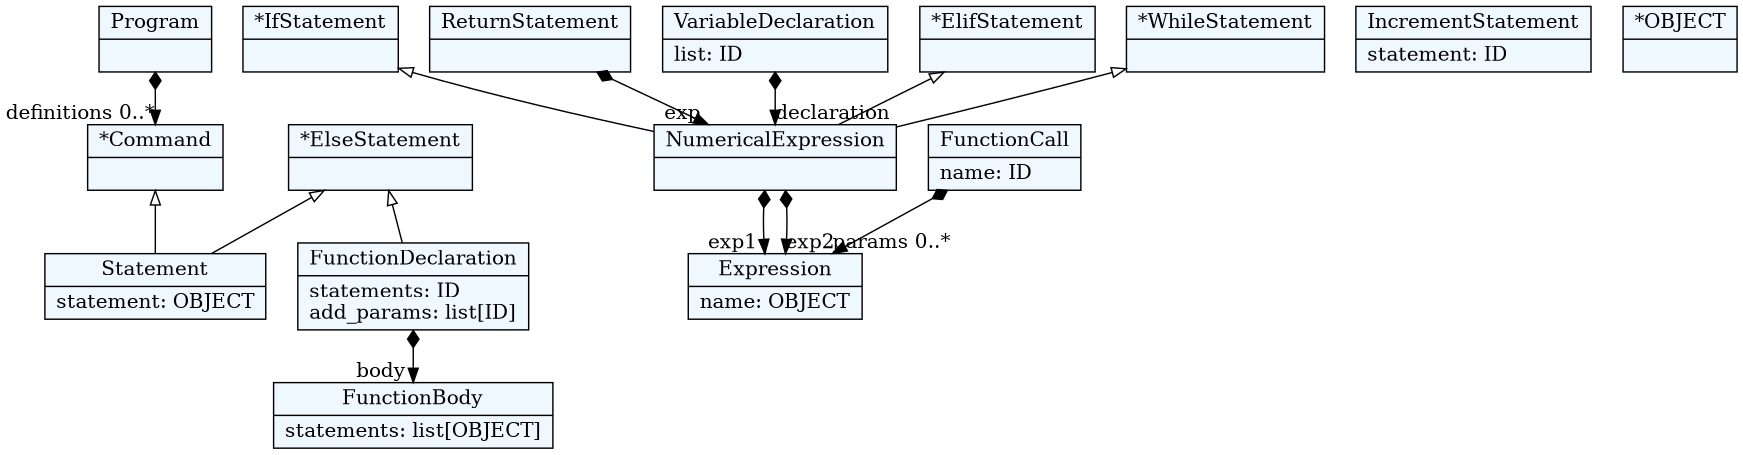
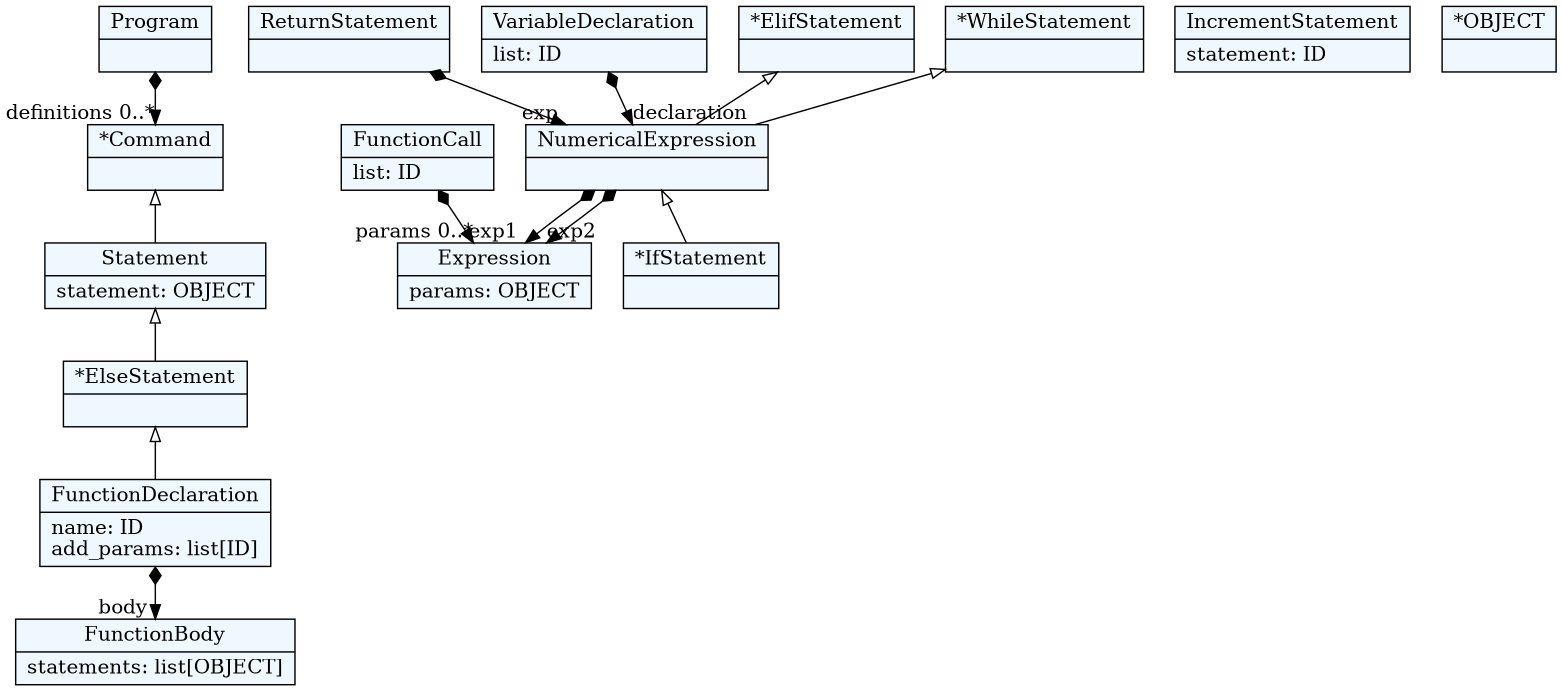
edge "NumericalExpression" -> "*IfStatement": reversed
node "FunctionCall": text "name: ID" -> "list: ID"
edge "Statement" -> "*ElseStatement": reversed
node "FunctionDeclaration": text "statements: ID" -> "name: ID"
node "Expression": text "name: OBJECT" -> "params: OBJECT"
